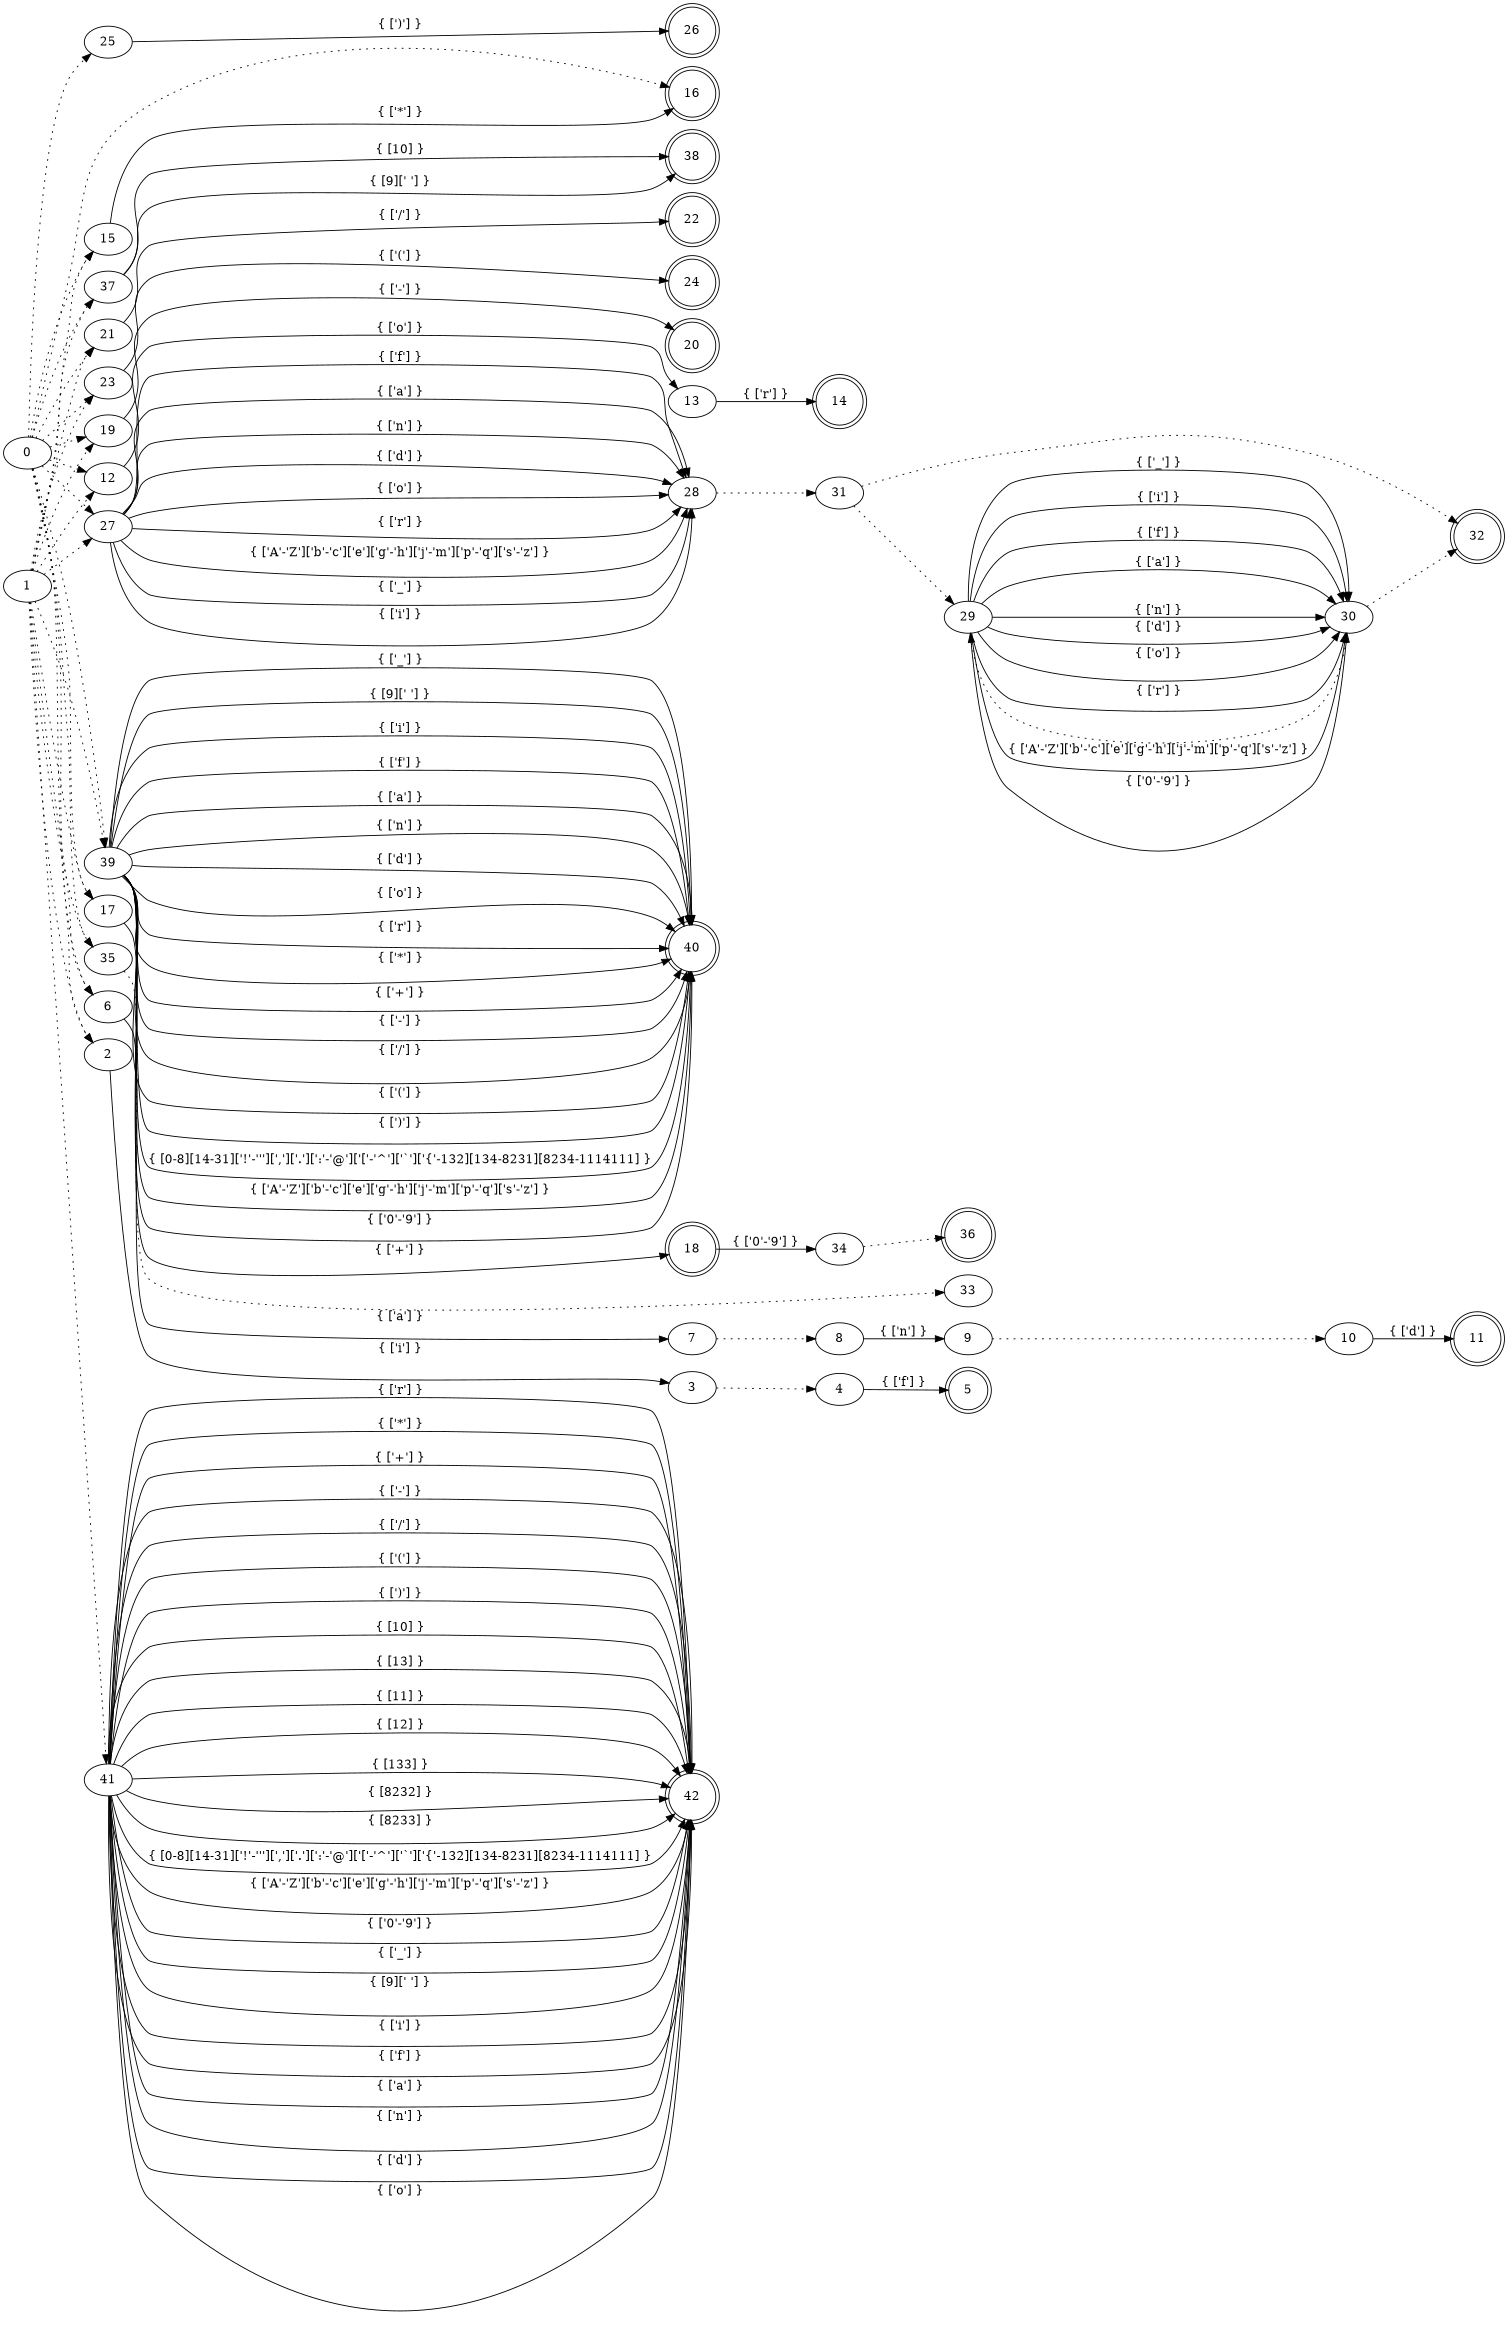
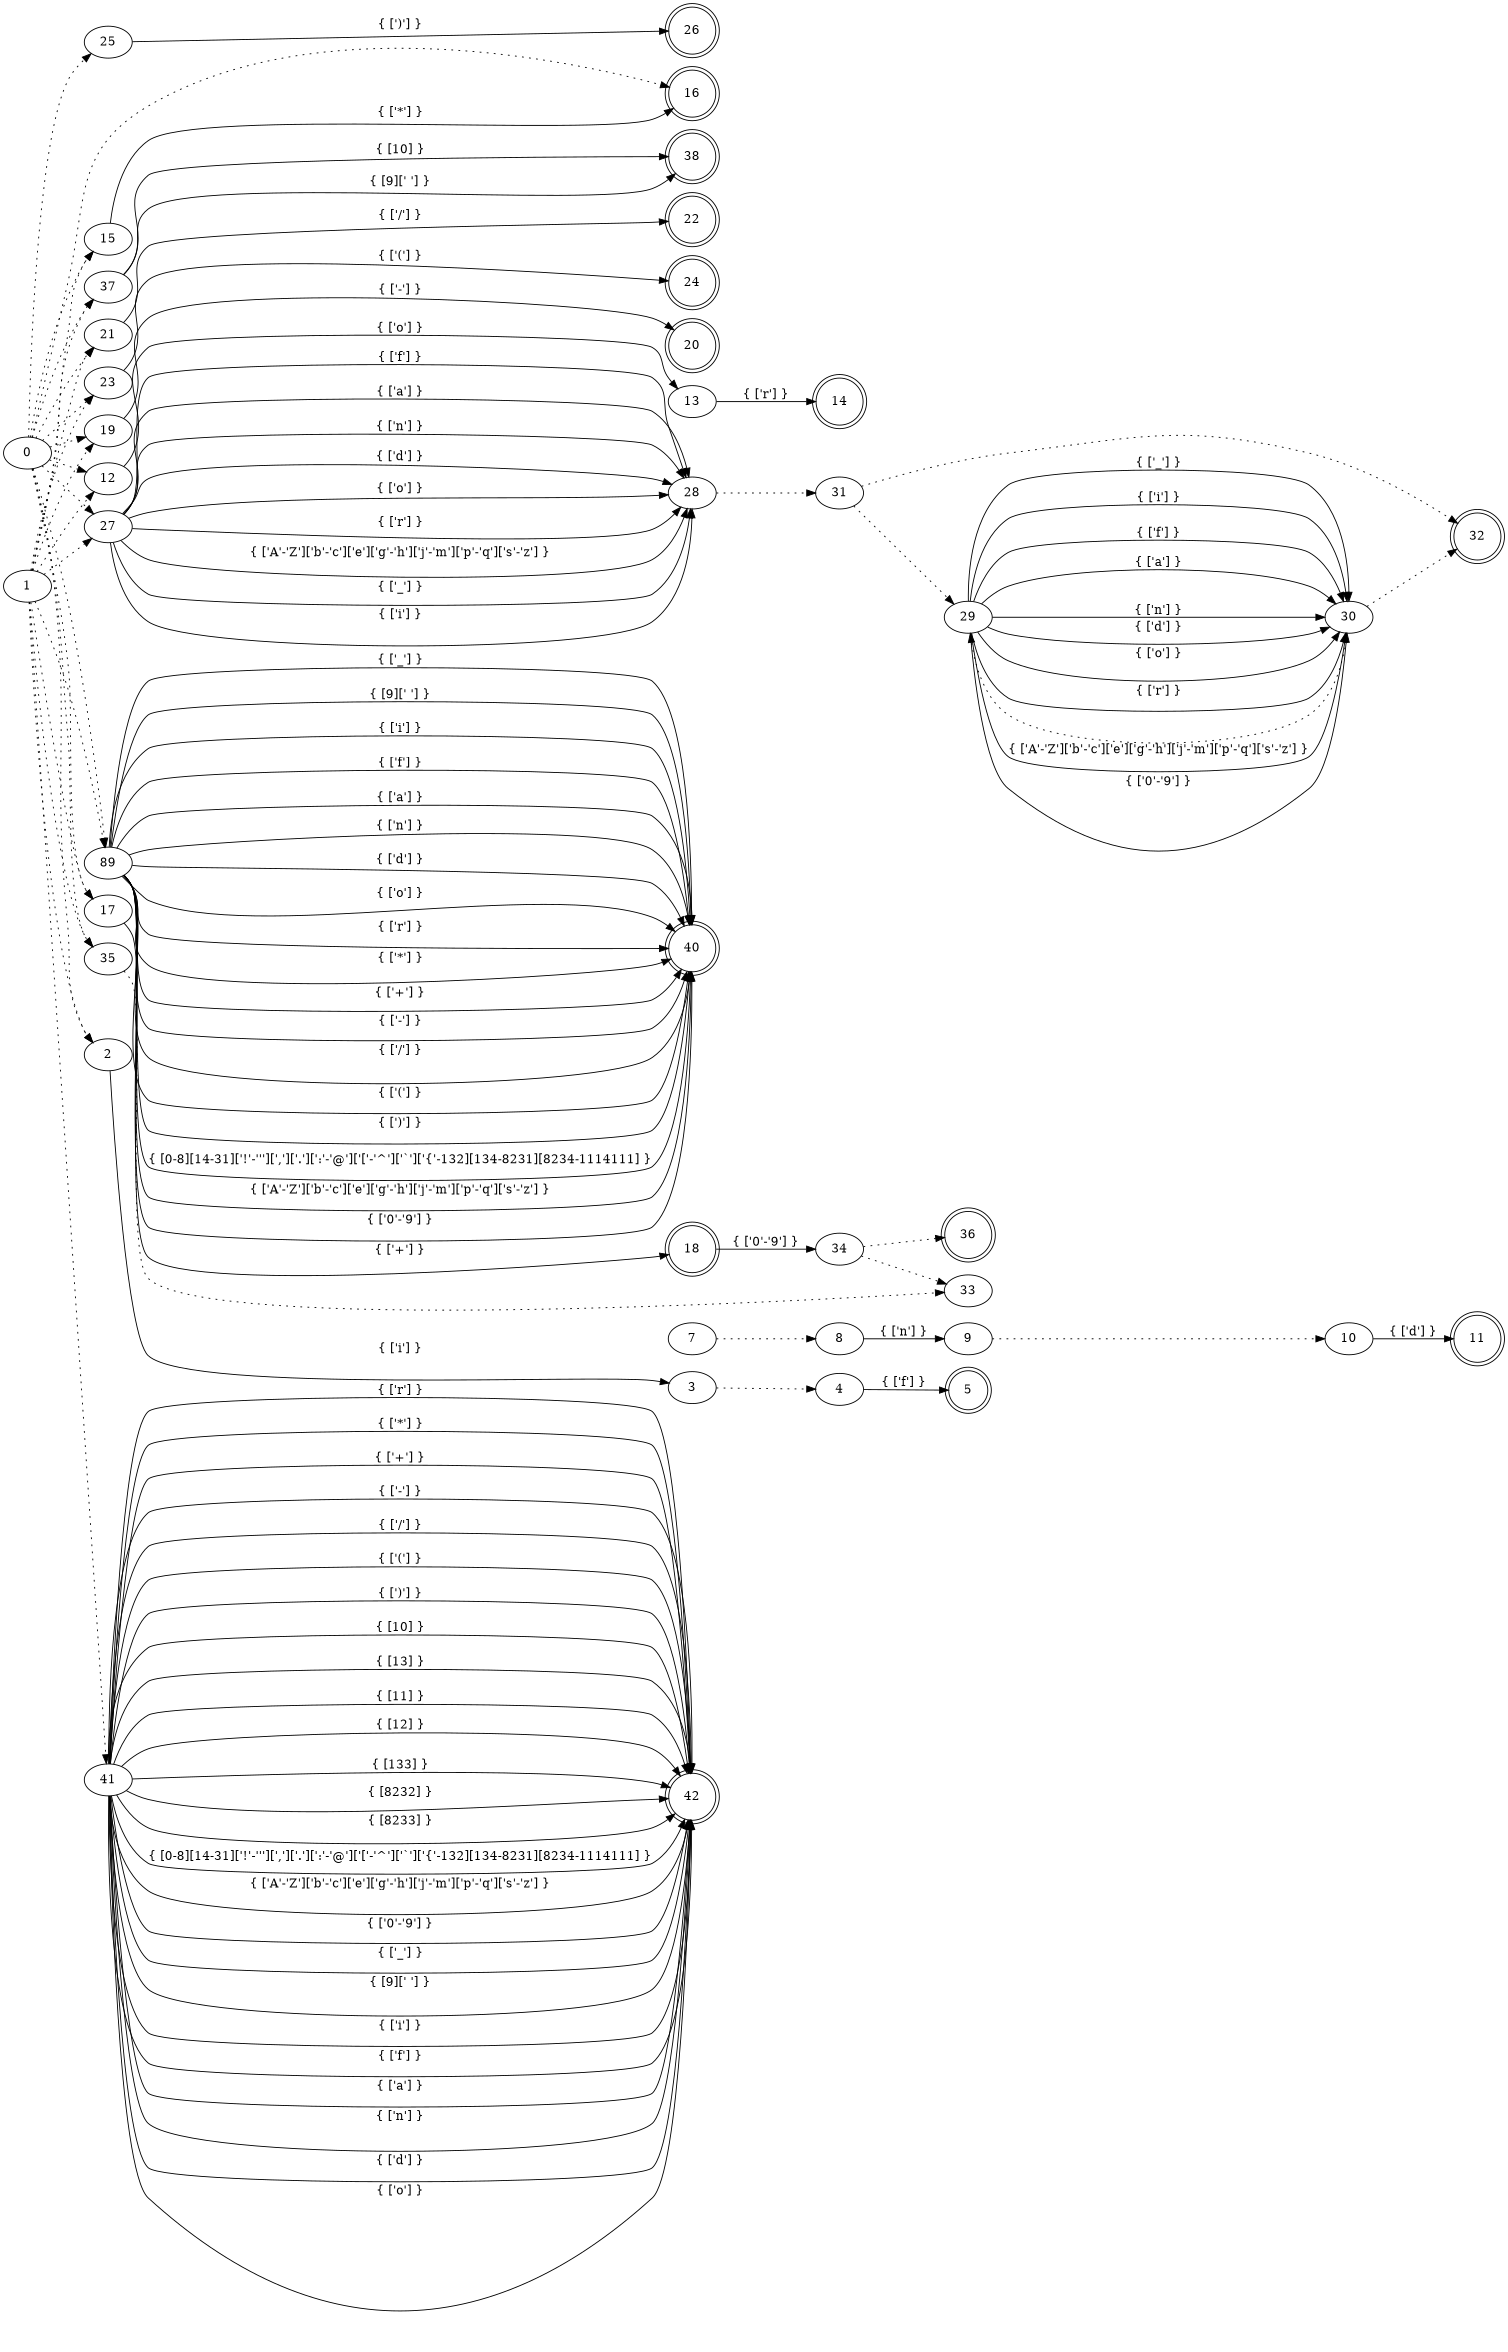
node "39": label "39" -> "89"
node "6": removed
edge "34" -> "33": added
